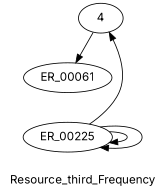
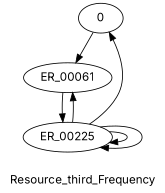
node "4": label "4" -> "0"
edge "ER_00061" -> "ER_00225": added
edge "ER_00225" -> "ER_00061": added
